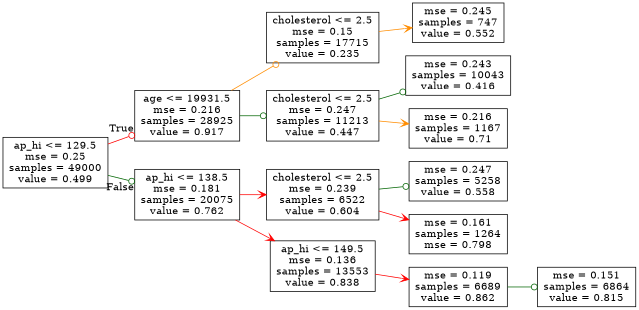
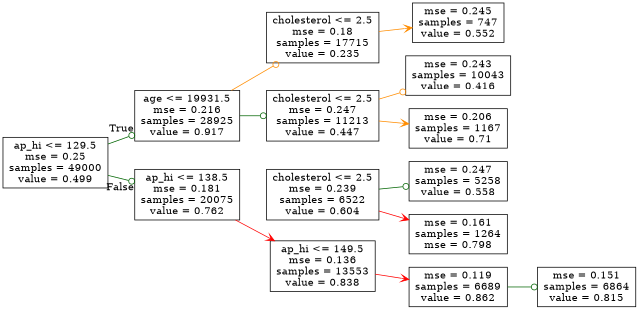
node "cholesterol <= 2.5 mse = 0.15 samples = 17715 value = 0.235": label "cholesterol <= 2.5 mse = 0.15 samples = 17715 value = 0.235" -> "cholesterol <= 2.5 mse = 0.18 samples = 17715 value = 0.235"
edge "cholesterol <= 2.5 mse = 0.247 samples = 11213 value = 0.447" -> "mse = 0.243 samples = 10043 value = 0.416": color darkgreen -> darkorange
node "mse = 0.216 samples = 1167 value = 0.71": label "mse = 0.216 samples = 1167 value = 0.71" -> "mse = 0.206 samples = 1167 value = 0.71"
edge "ap_hi <= 129.5 mse = 0.25 samples = 49000 value = 0.499" -> "age <= 19931.5 mse = 0.216 samples = 28925 value = 0.917": color red -> darkgreen
edge "ap_hi <= 138.5 mse = 0.181 samples = 20075 value = 0.762" -> "cholesterol <= 2.5 mse = 0.239 samples = 6522 value = 0.604": removed
